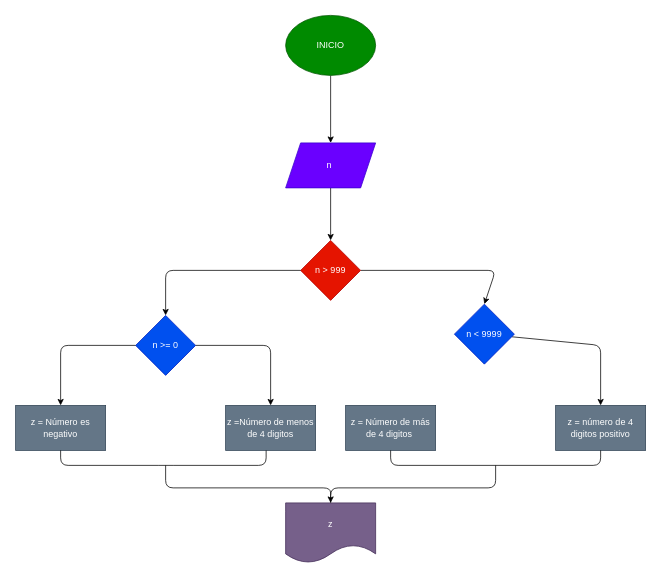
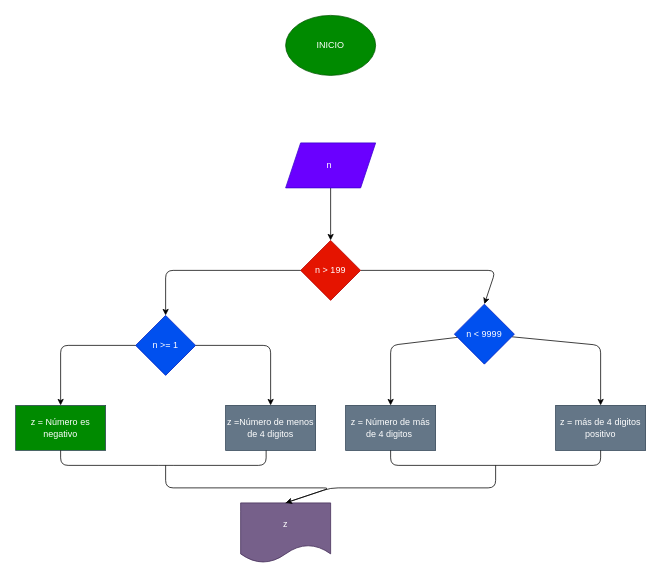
edge "INICIO" -> "n": removed
node "n > 999": label "n > 999" -> "n > 199"
edge "n < 9999" -> "z = Número de más de 4 digitos": added
node "n >= 0": label "n >= 0" -> "n >= 1"
node "z = Número es negativo": fillcolor #647687 -> #008a00
node "z = número de 4 digitos positivo": label "z = número de 4 digitos positivo" -> "z = más de 4 digitos positivo"
node "z": moved (330, 533) -> (285, 533)
